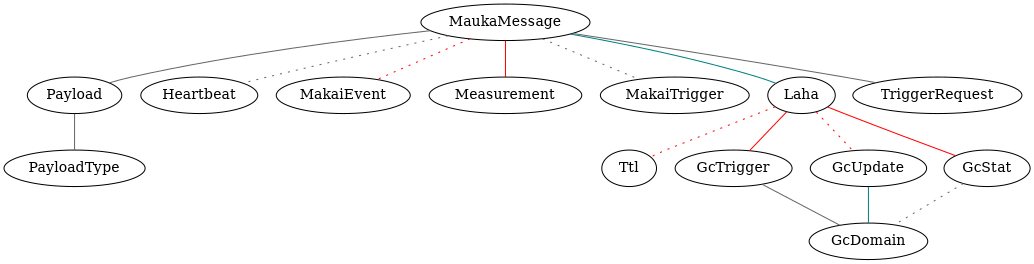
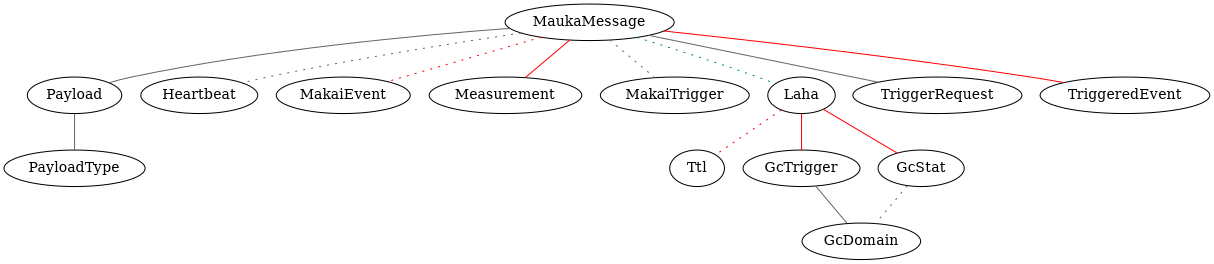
edge "MaukaMessage" -- "Laha": style solid -> dotted
node "TriggeredEvent": added
node "GcUpdate": removed
